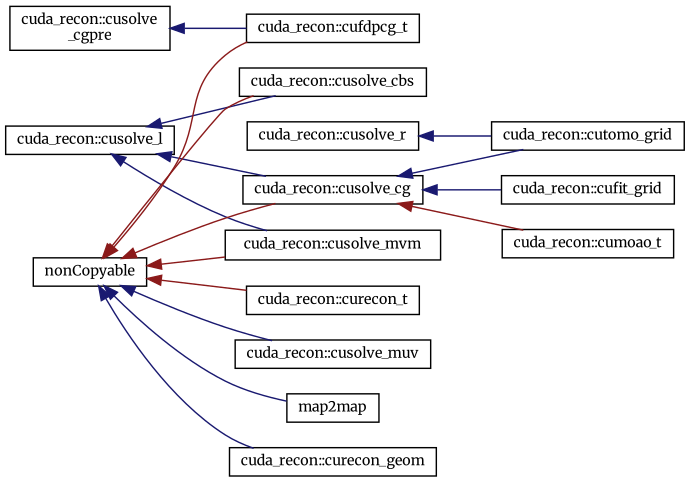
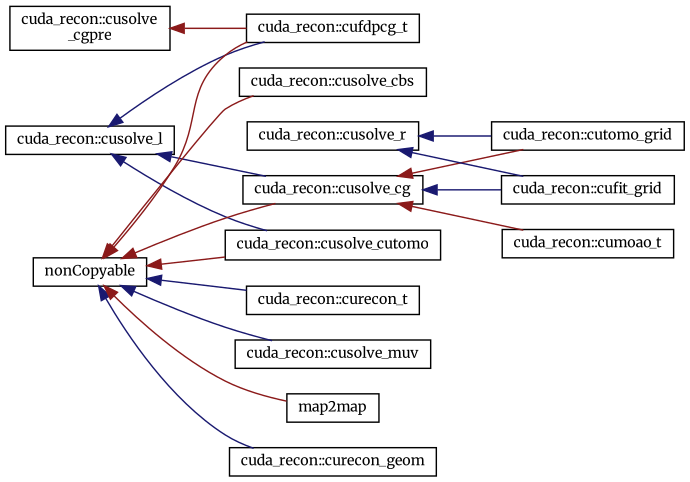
edge "cuda_recon::cufdpcg_t" -> "cuda_recon::cusolve _cgpre": color midnightblue -> firebrick4
edge "cuda_recon::cusolve_cbs" -> "cuda_recon::cusolve_l": now "cuda_recon::cufdpcg_t" -> "cuda_recon::cusolve_l"
edge "cuda_recon::cutomo_grid" -> "cuda_recon::cusolve_cg": color midnightblue -> firebrick4
edge "cuda_recon::cufit_grid" -> "cuda_recon::cusolve_r": added
node "cuda_recon::cusolve_mvm": label "cuda_recon::cusolve_mvm" -> "cuda_recon::cusolve_cutomo"
edge "cuda_recon::curecon_t" -> "nonCopyable": color firebrick4 -> midnightblue
edge "map2map" -> "nonCopyable": color midnightblue -> firebrick4
